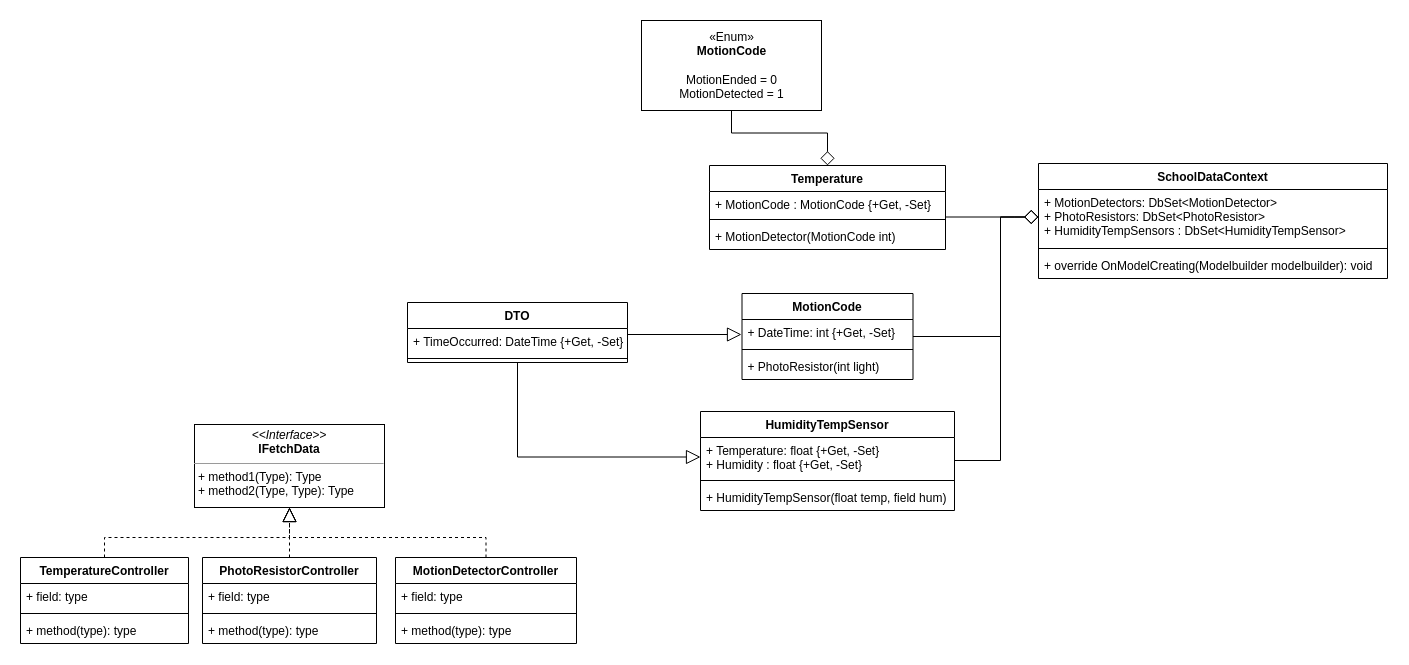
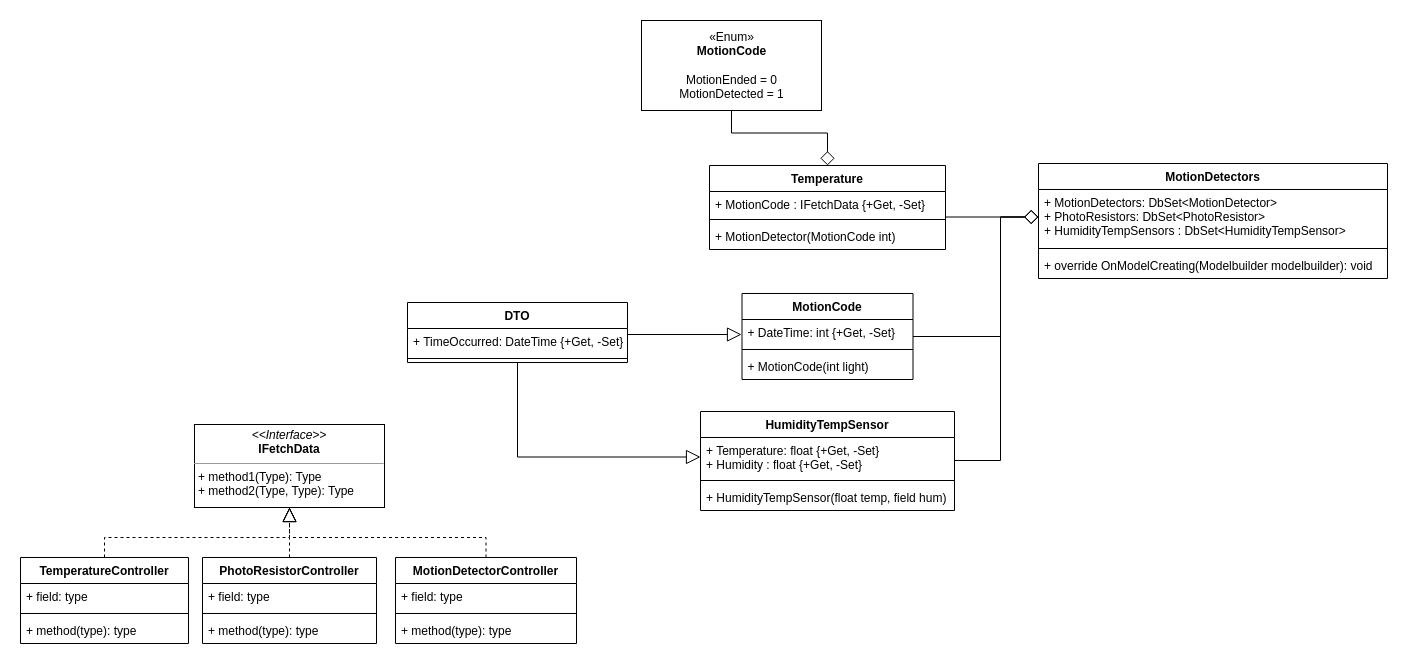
node "SchoolDataContext": label "SchoolDataContext" -> "MotionDetectors"
node "+ MotionCode : MotionCode {+Get, -Set}": label "+ MotionCode : MotionCode {+Get, -Set}" -> "+ MotionCode : IFetchData {+Get, -Set}"
node "+ PhotoResistor(int light)": label "+ PhotoResistor(int light)" -> "+ MotionCode(int light)"
